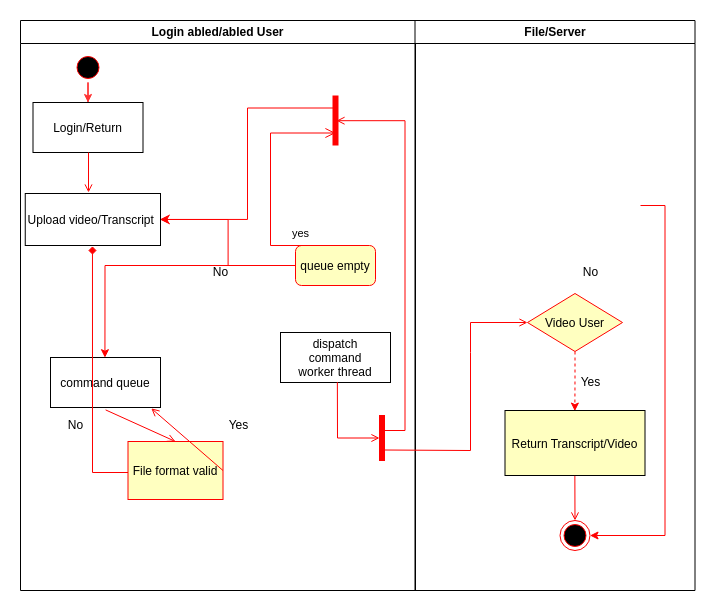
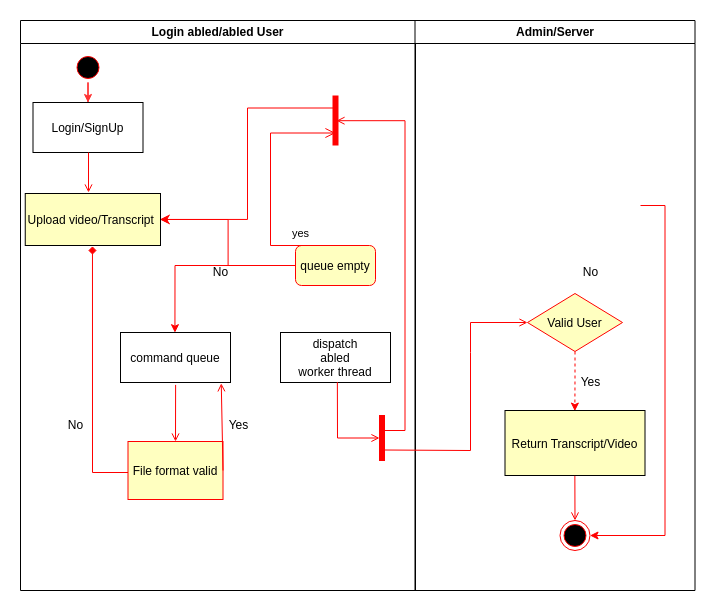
node "File/Server": label "File/Server" -> "Admin/Server"
node "Login/Return": label "Login/Return" -> "Login/SignUp"
node "Upload video/Transcript": fillcolor #ffffff -> #ffffc0
node "Video User": label "Video User" -> "Valid User"
node "dispatch command worker thread": label "dispatch command worker thread" -> "dispatch abled worker thread"
node "command queue": moved (106, 383) -> (176, 358)
